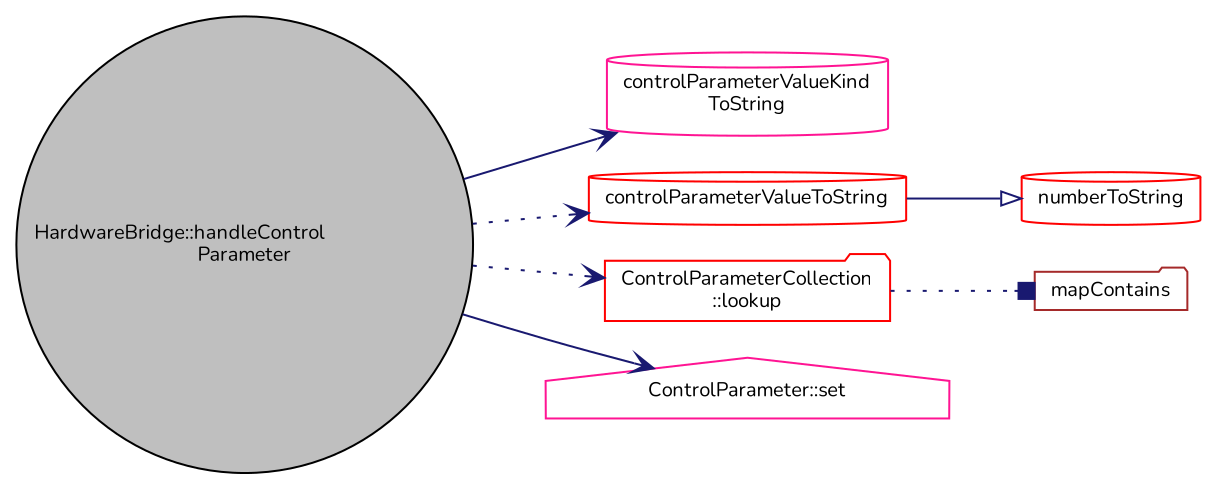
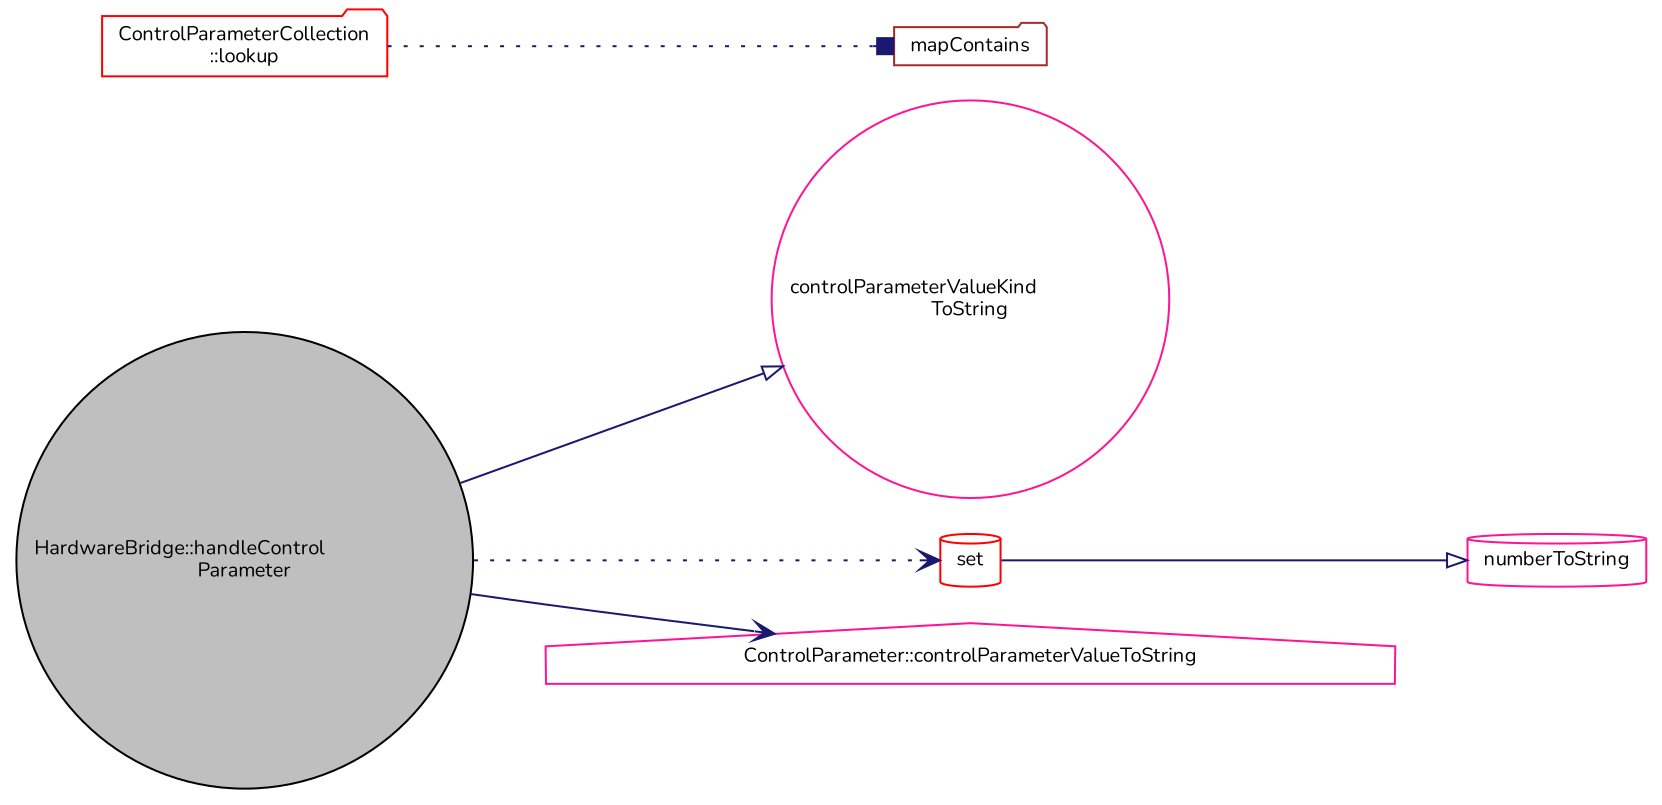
node "controlParameterValueKind ToString": shape cylinder -> circle
edge "HardwareBridge::handleControl Parameter" -> "controlParameterValueKind ToString": arrowhead vee -> onormal
node "controlParameterValueToString": label "controlParameterValueToString" -> "set"
node "numberToString": color red -> deeppink
edge "HardwareBridge::handleControl Parameter" -> "ControlParameterCollection ::lookup": removed
node "ControlParameter::set": label "ControlParameter::set" -> "ControlParameter::controlParameterValueToString"
